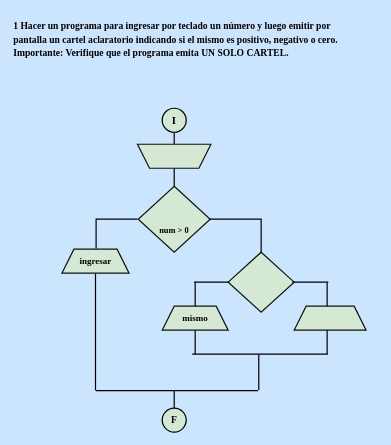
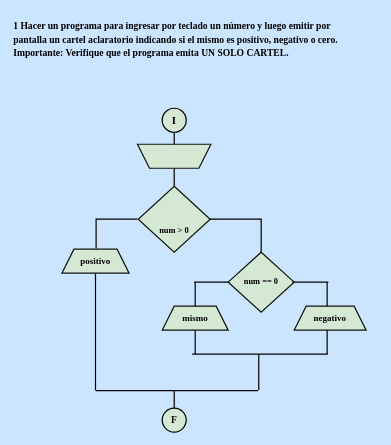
node "ingresar": label "ingresar" -> "positivo"
node "num == 0": added
node "negativo": added
